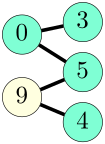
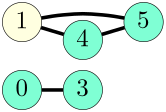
edge "0" -- "5": now "4" -- "5"
node "9": label "9" -> "1"
